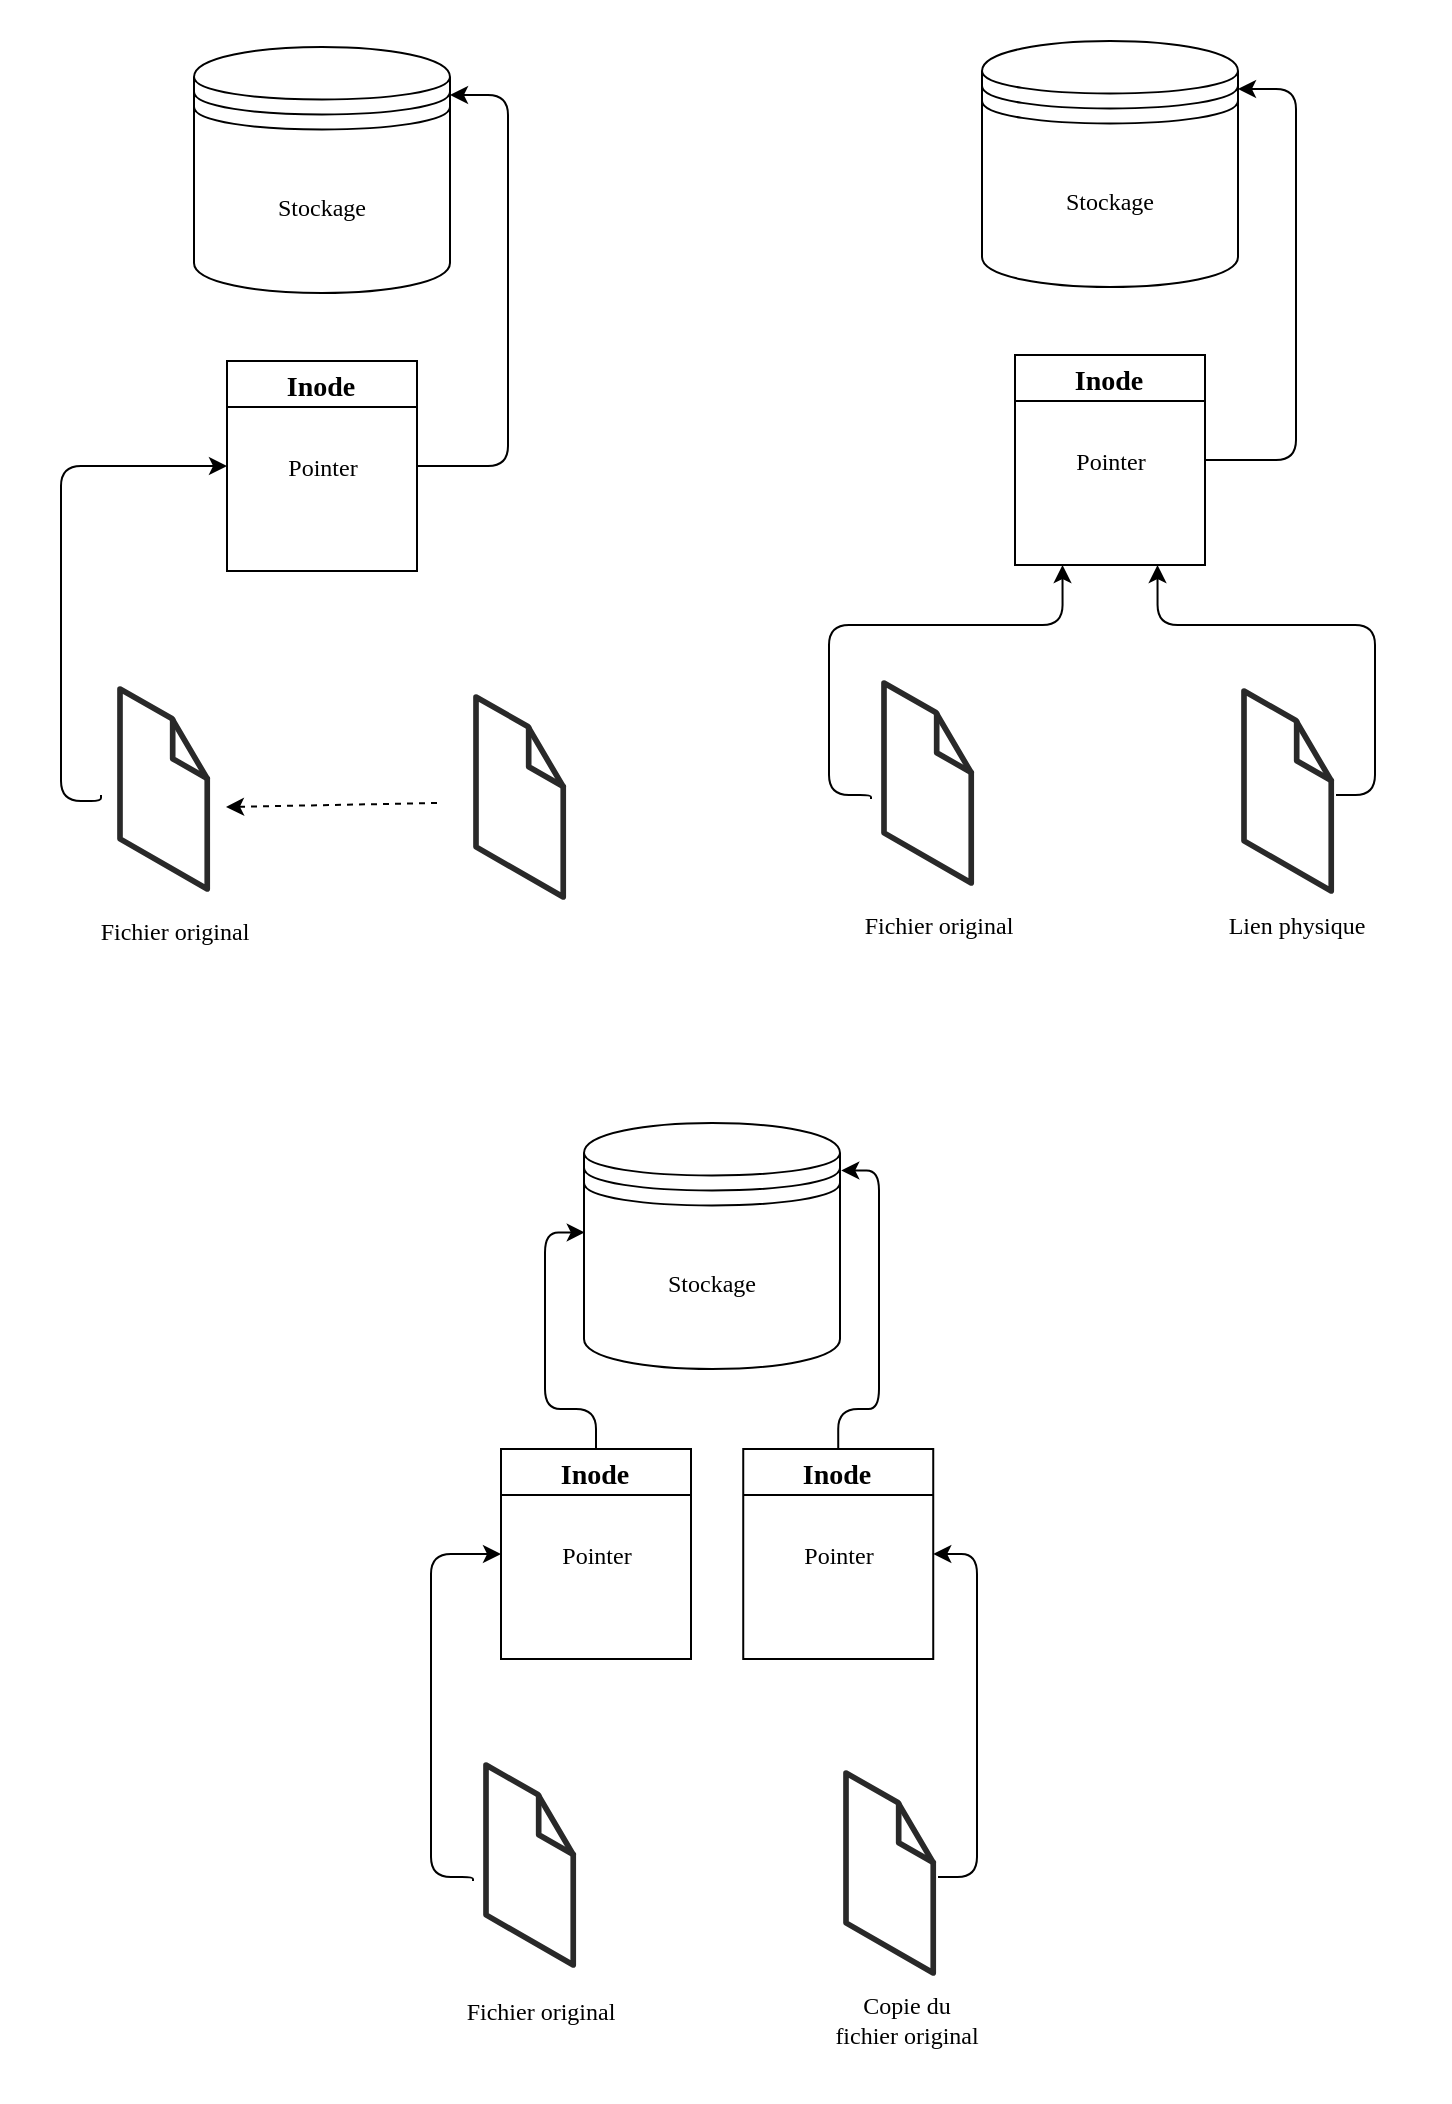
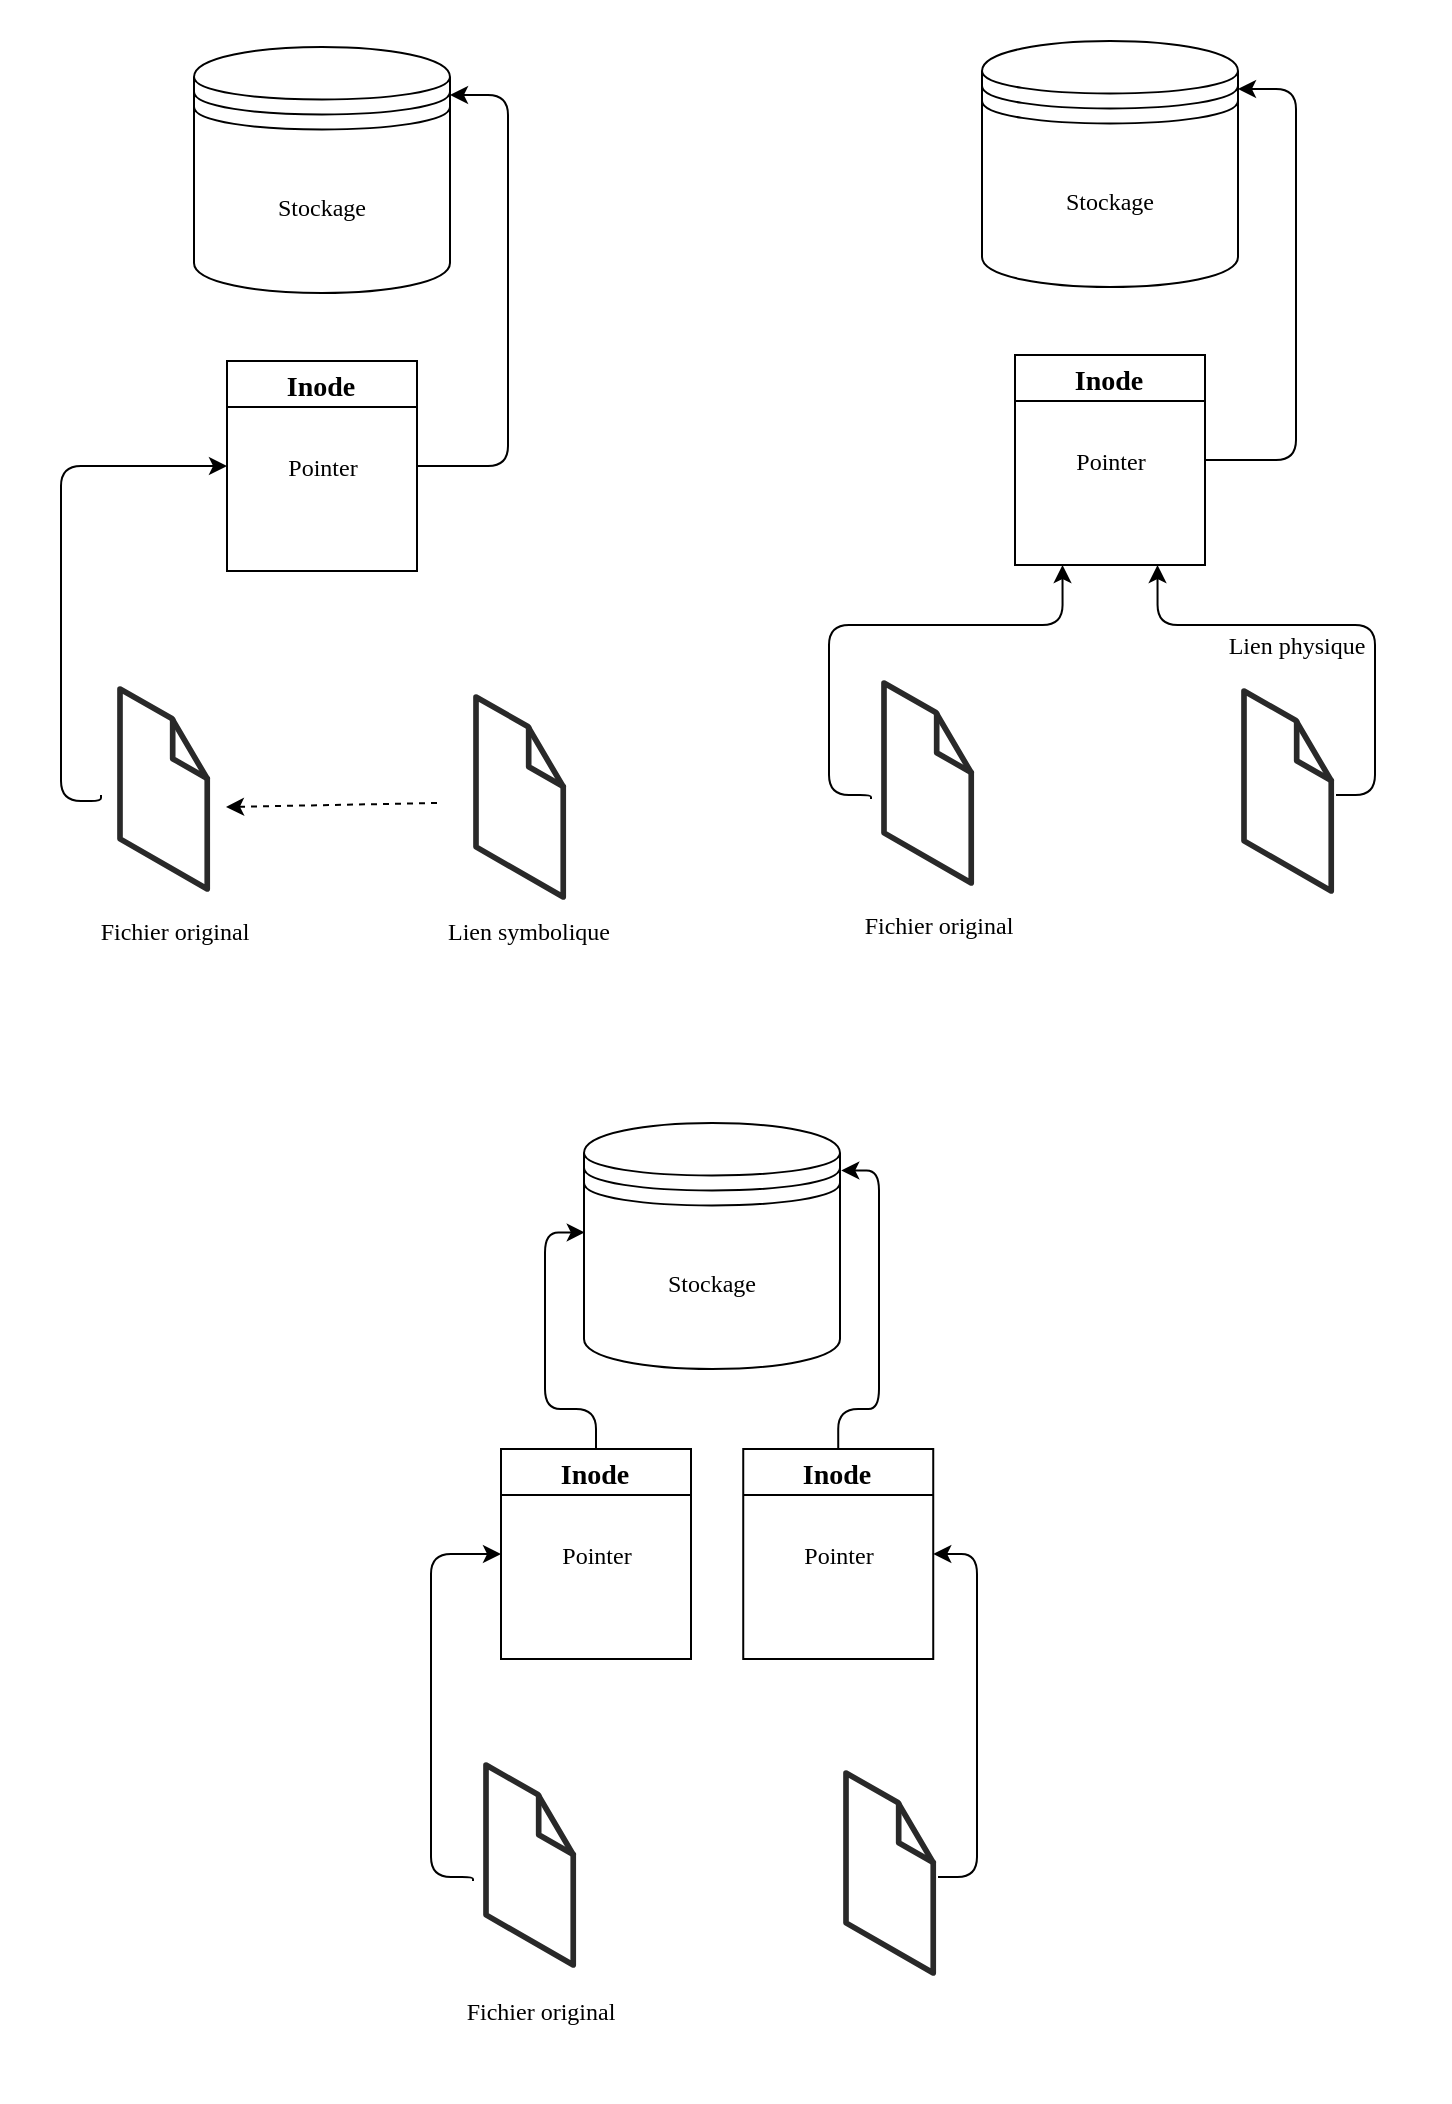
node "Lien physique": moved (1296, 927) -> (1296, 647)
node "Lien symbolique": added
node "Copie du fichier original": removed
